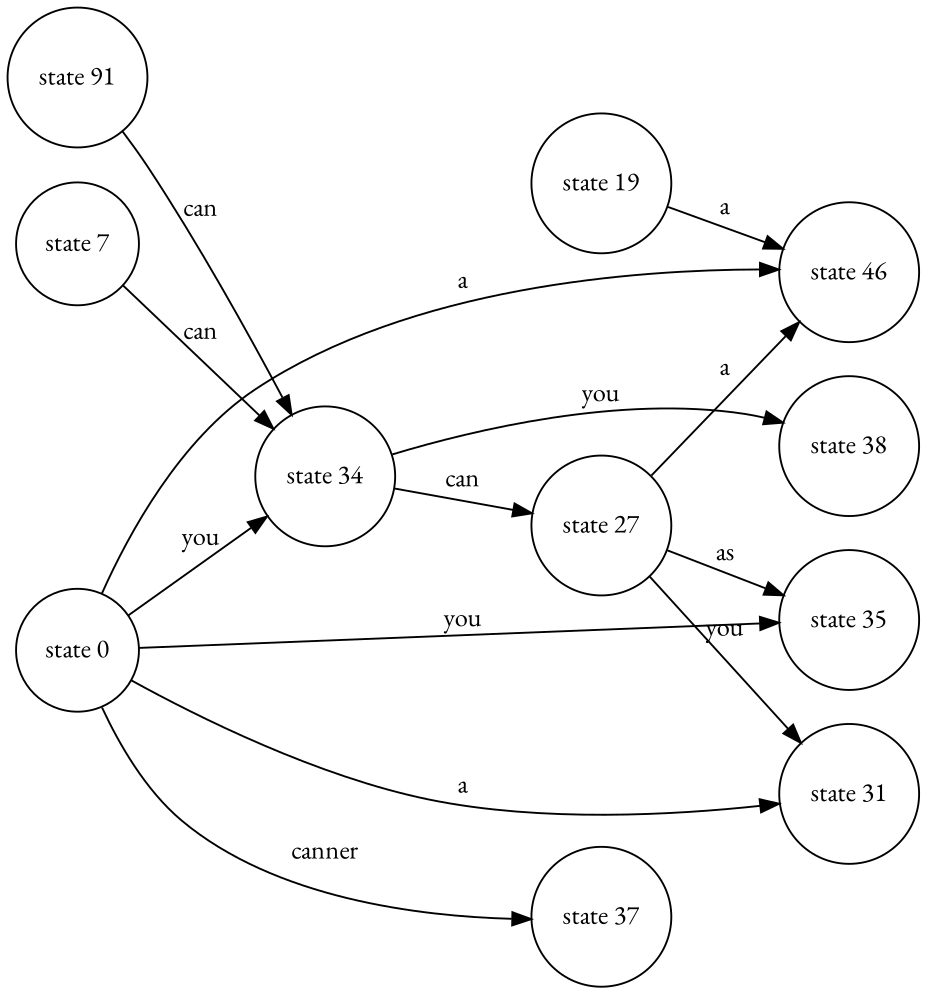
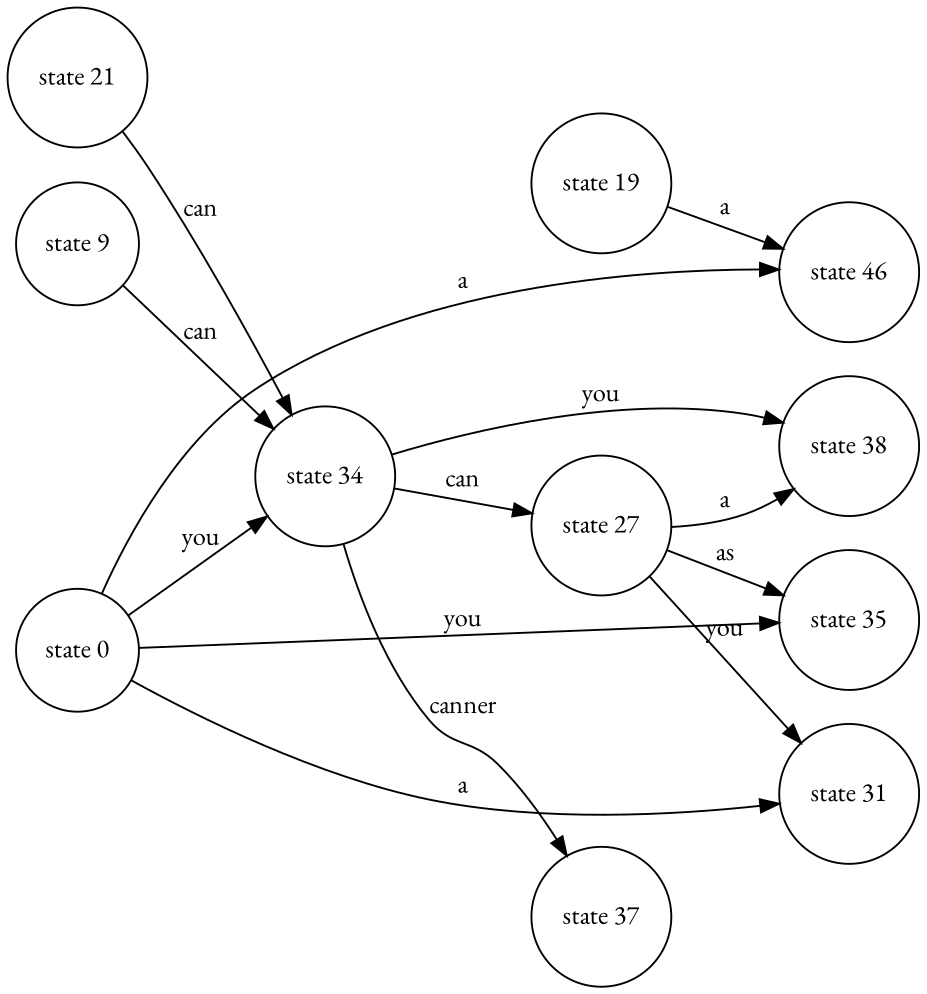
node "state 91": label "state 91" -> "state 21"
node "state 7": label "state 7" -> "state 9"
edge "state 27" -> "state 46": now "state 27" -> "state 38"
edge "state 0" -> "state 37": now "state 34" -> "state 37"
